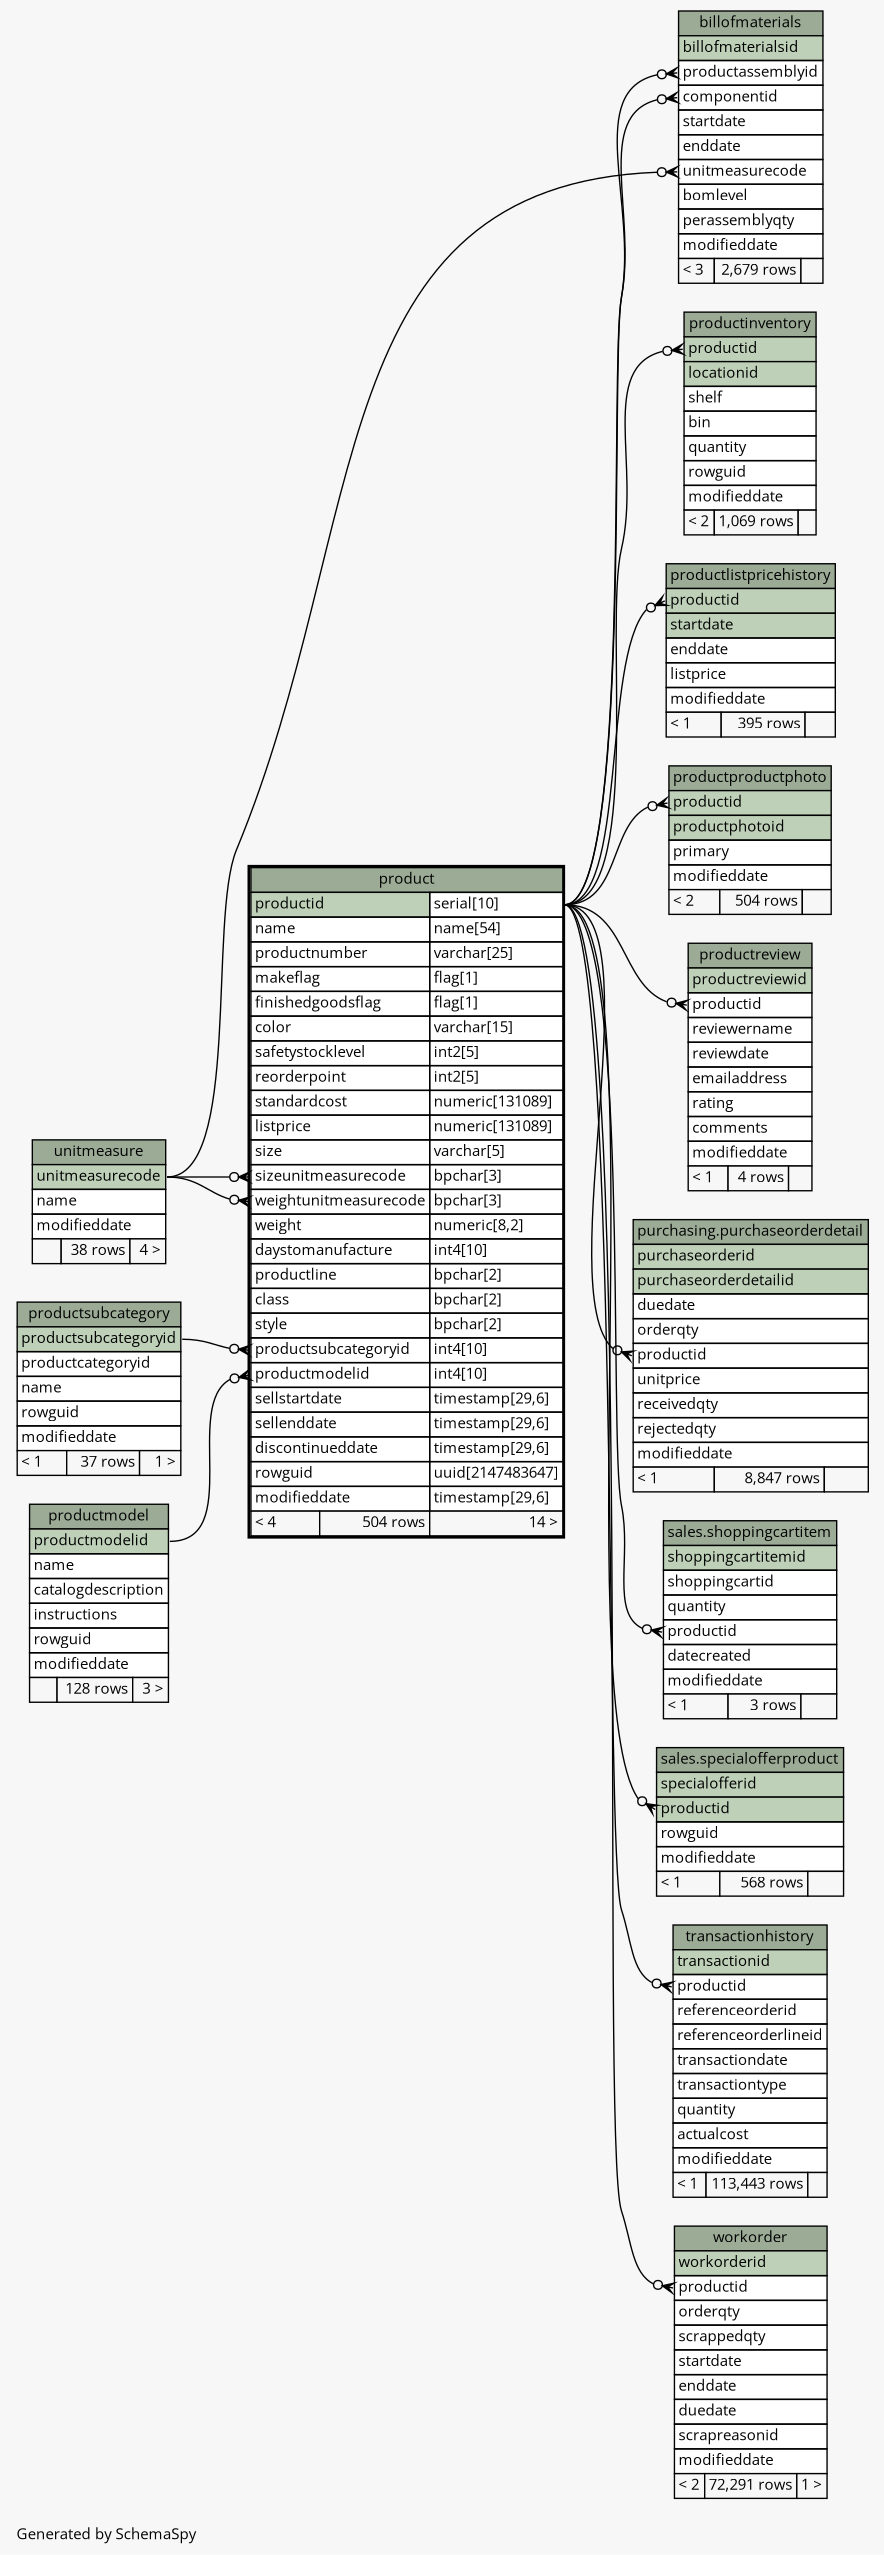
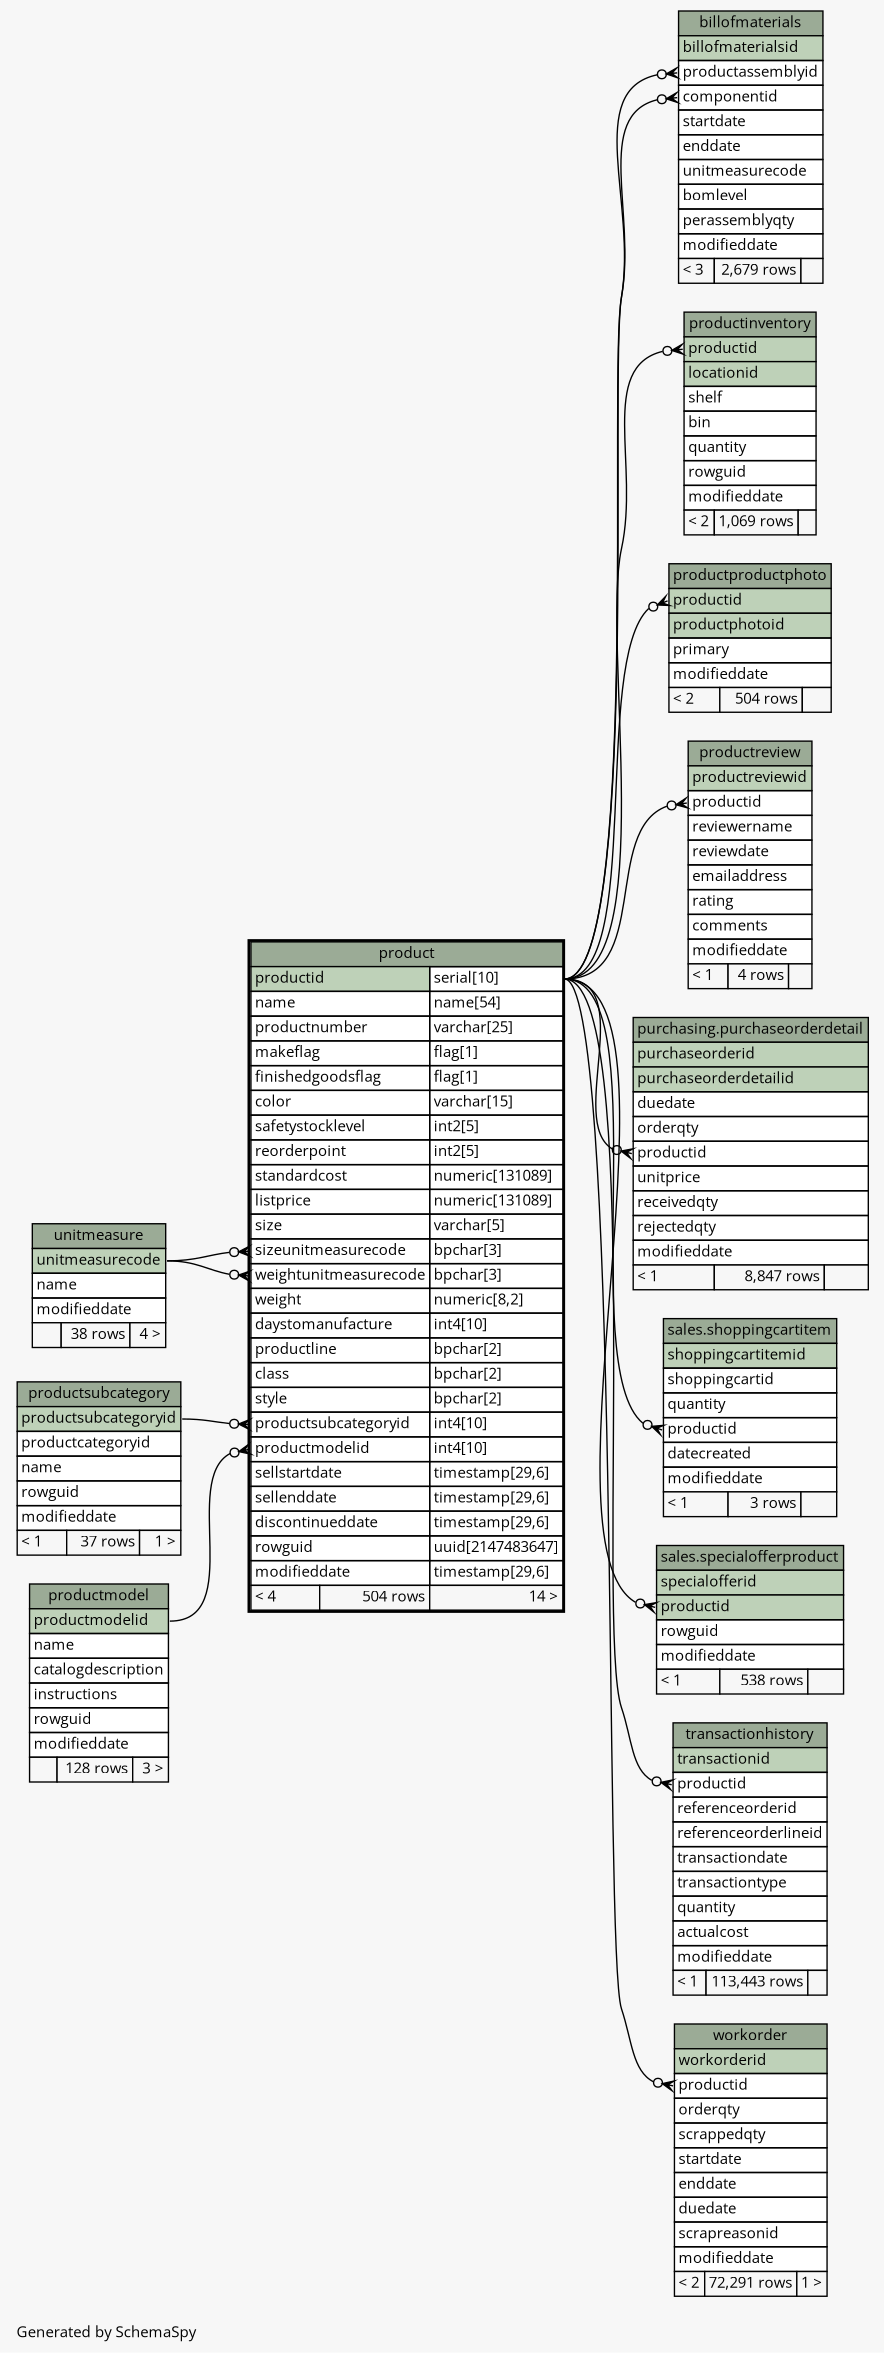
edge "unitmeasure" -> "billofmaterials": removed
node "productlistpricehistory": removed
node "sales.specialofferproduct": text "568 rows" -> "538 rows"
